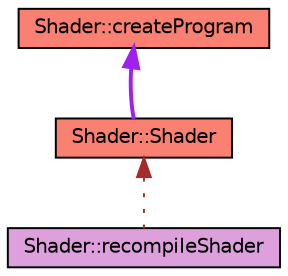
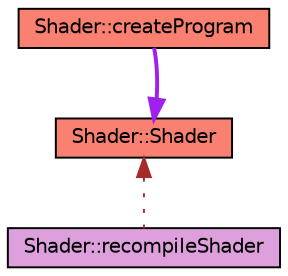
edge "Shader::Shader" -> "Shader::createProgram": reversed
